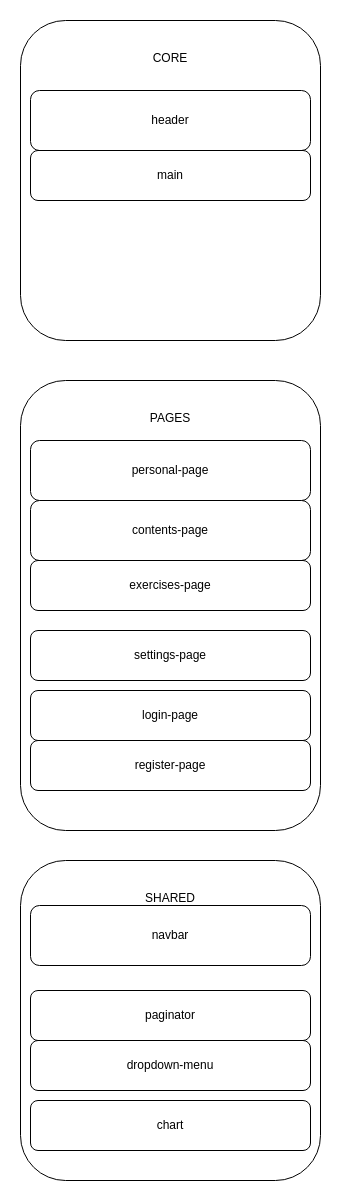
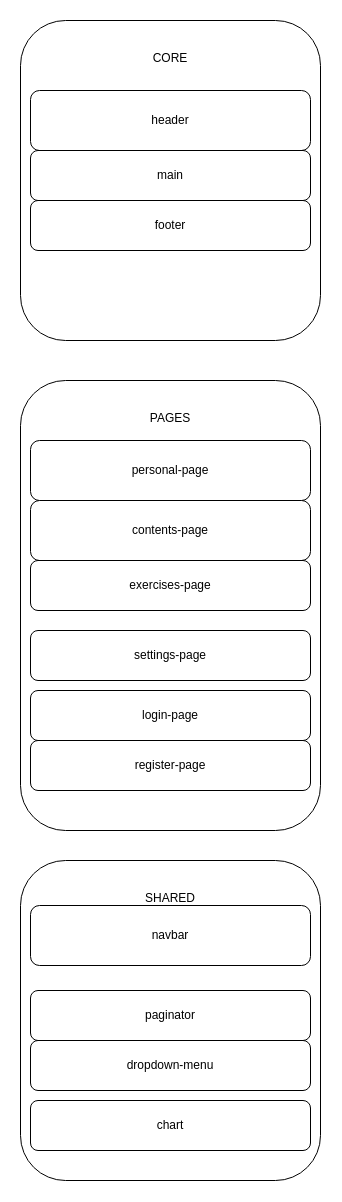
node "footer": added
